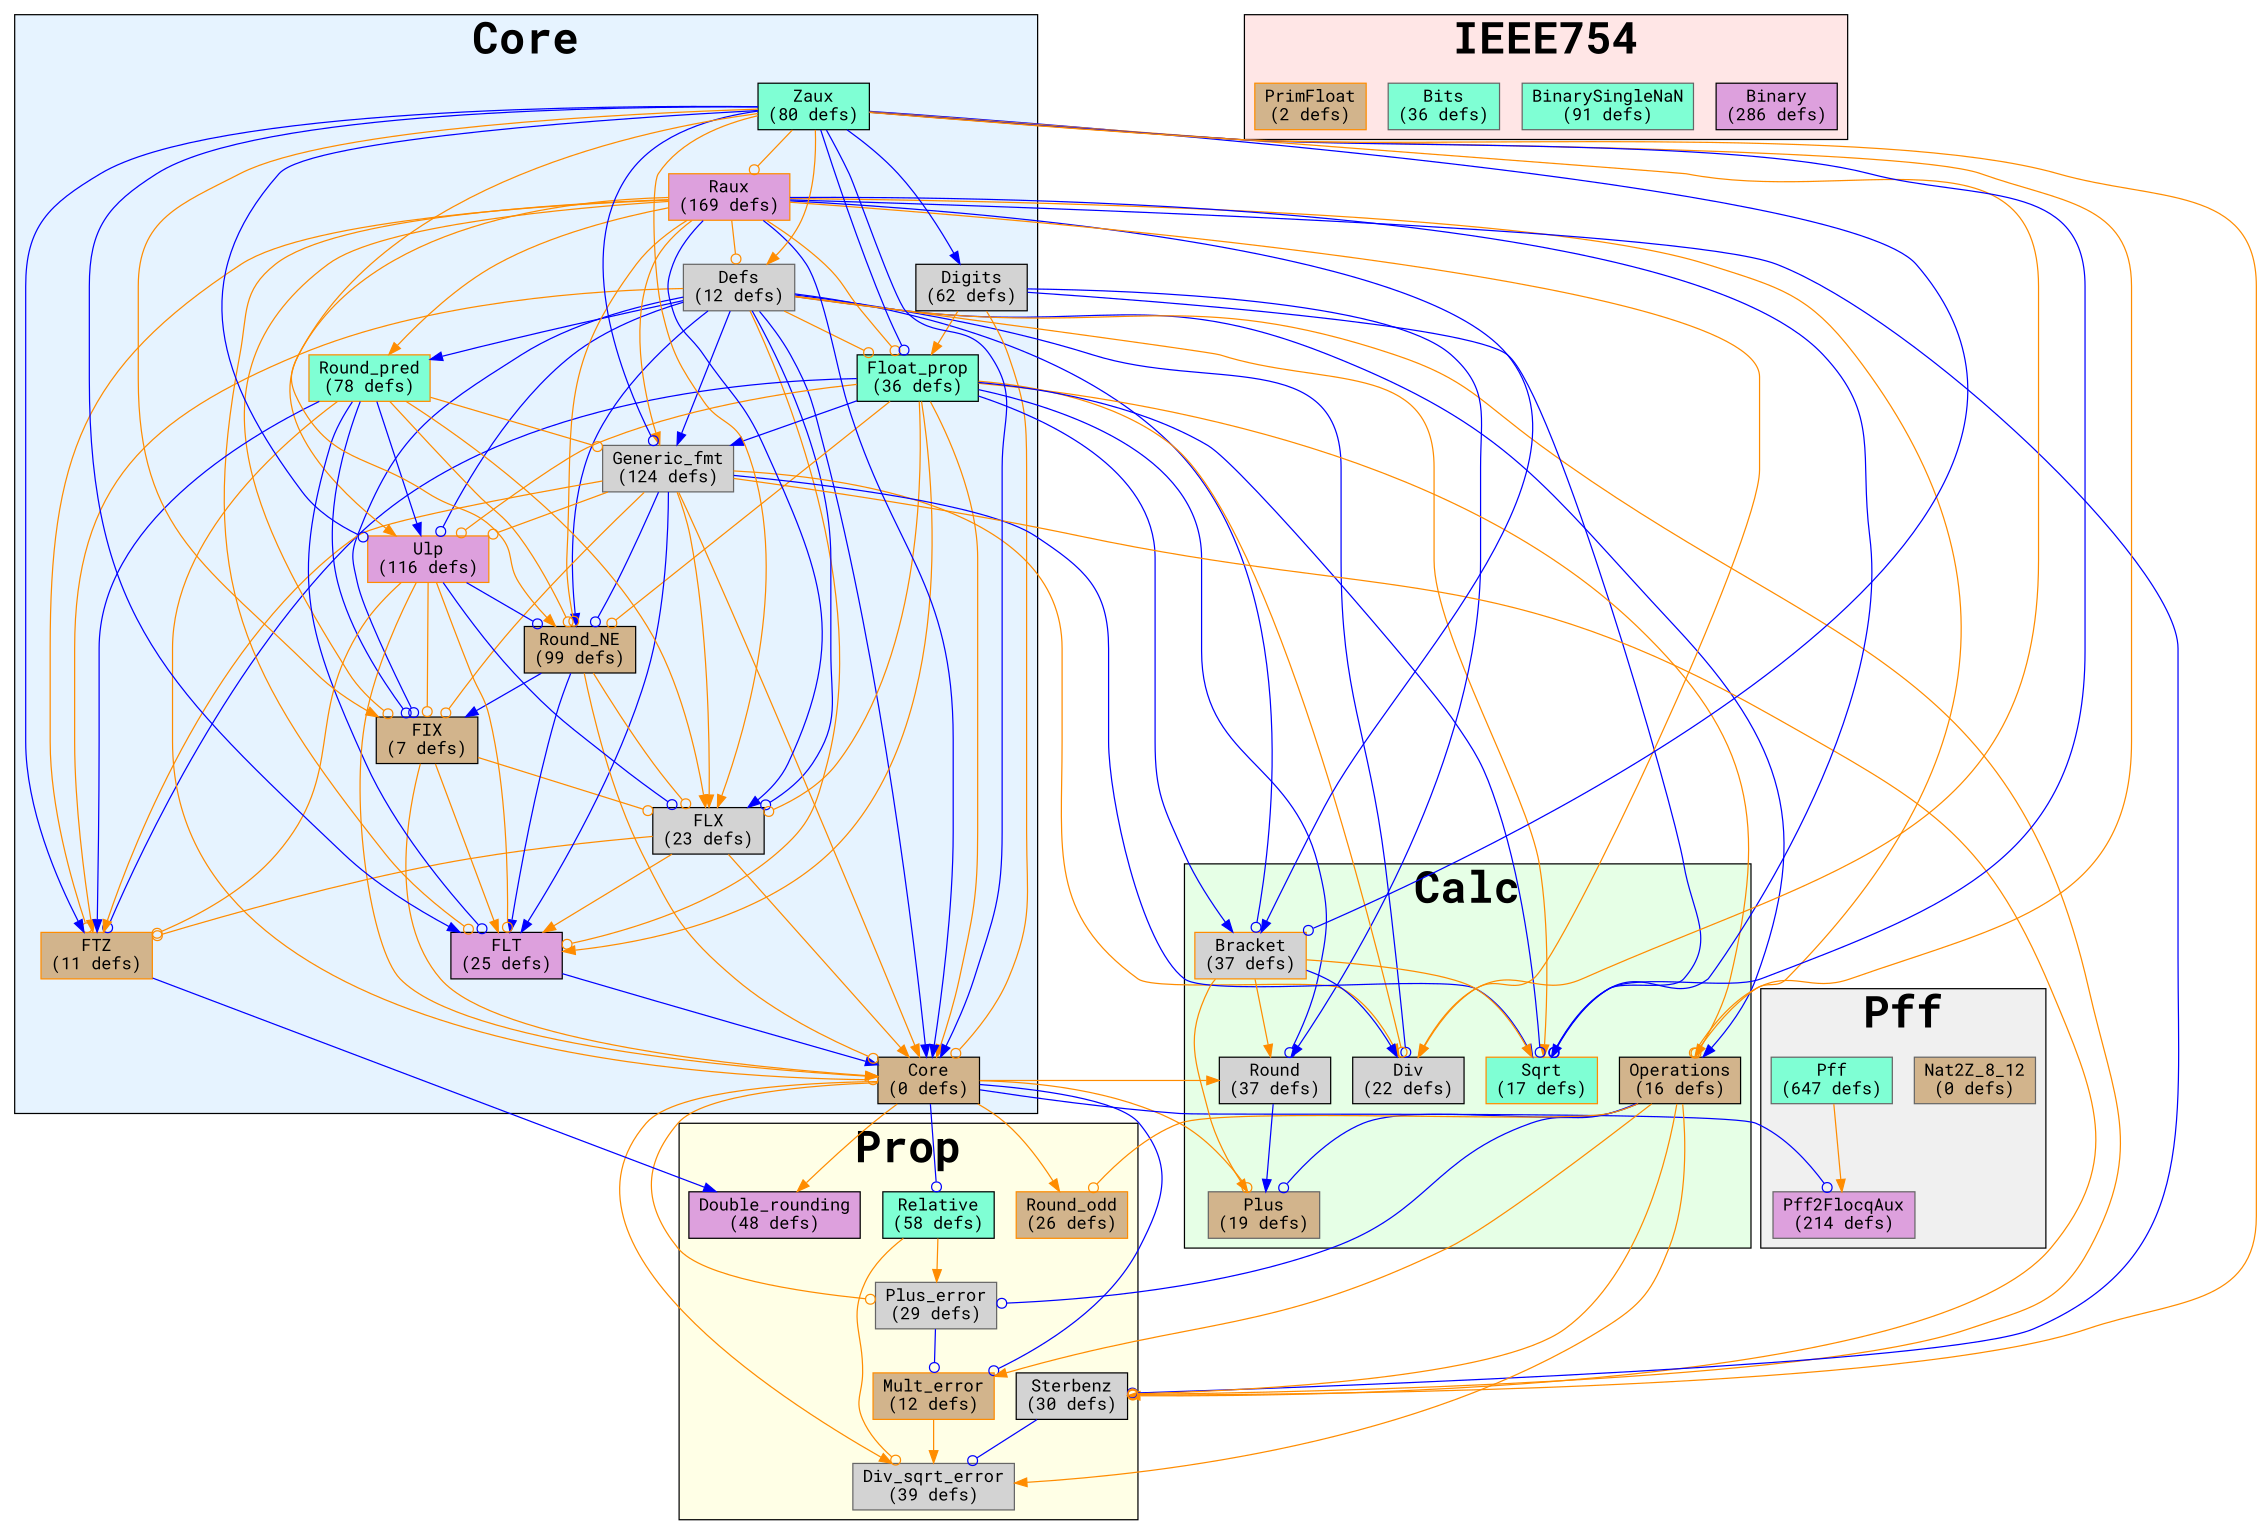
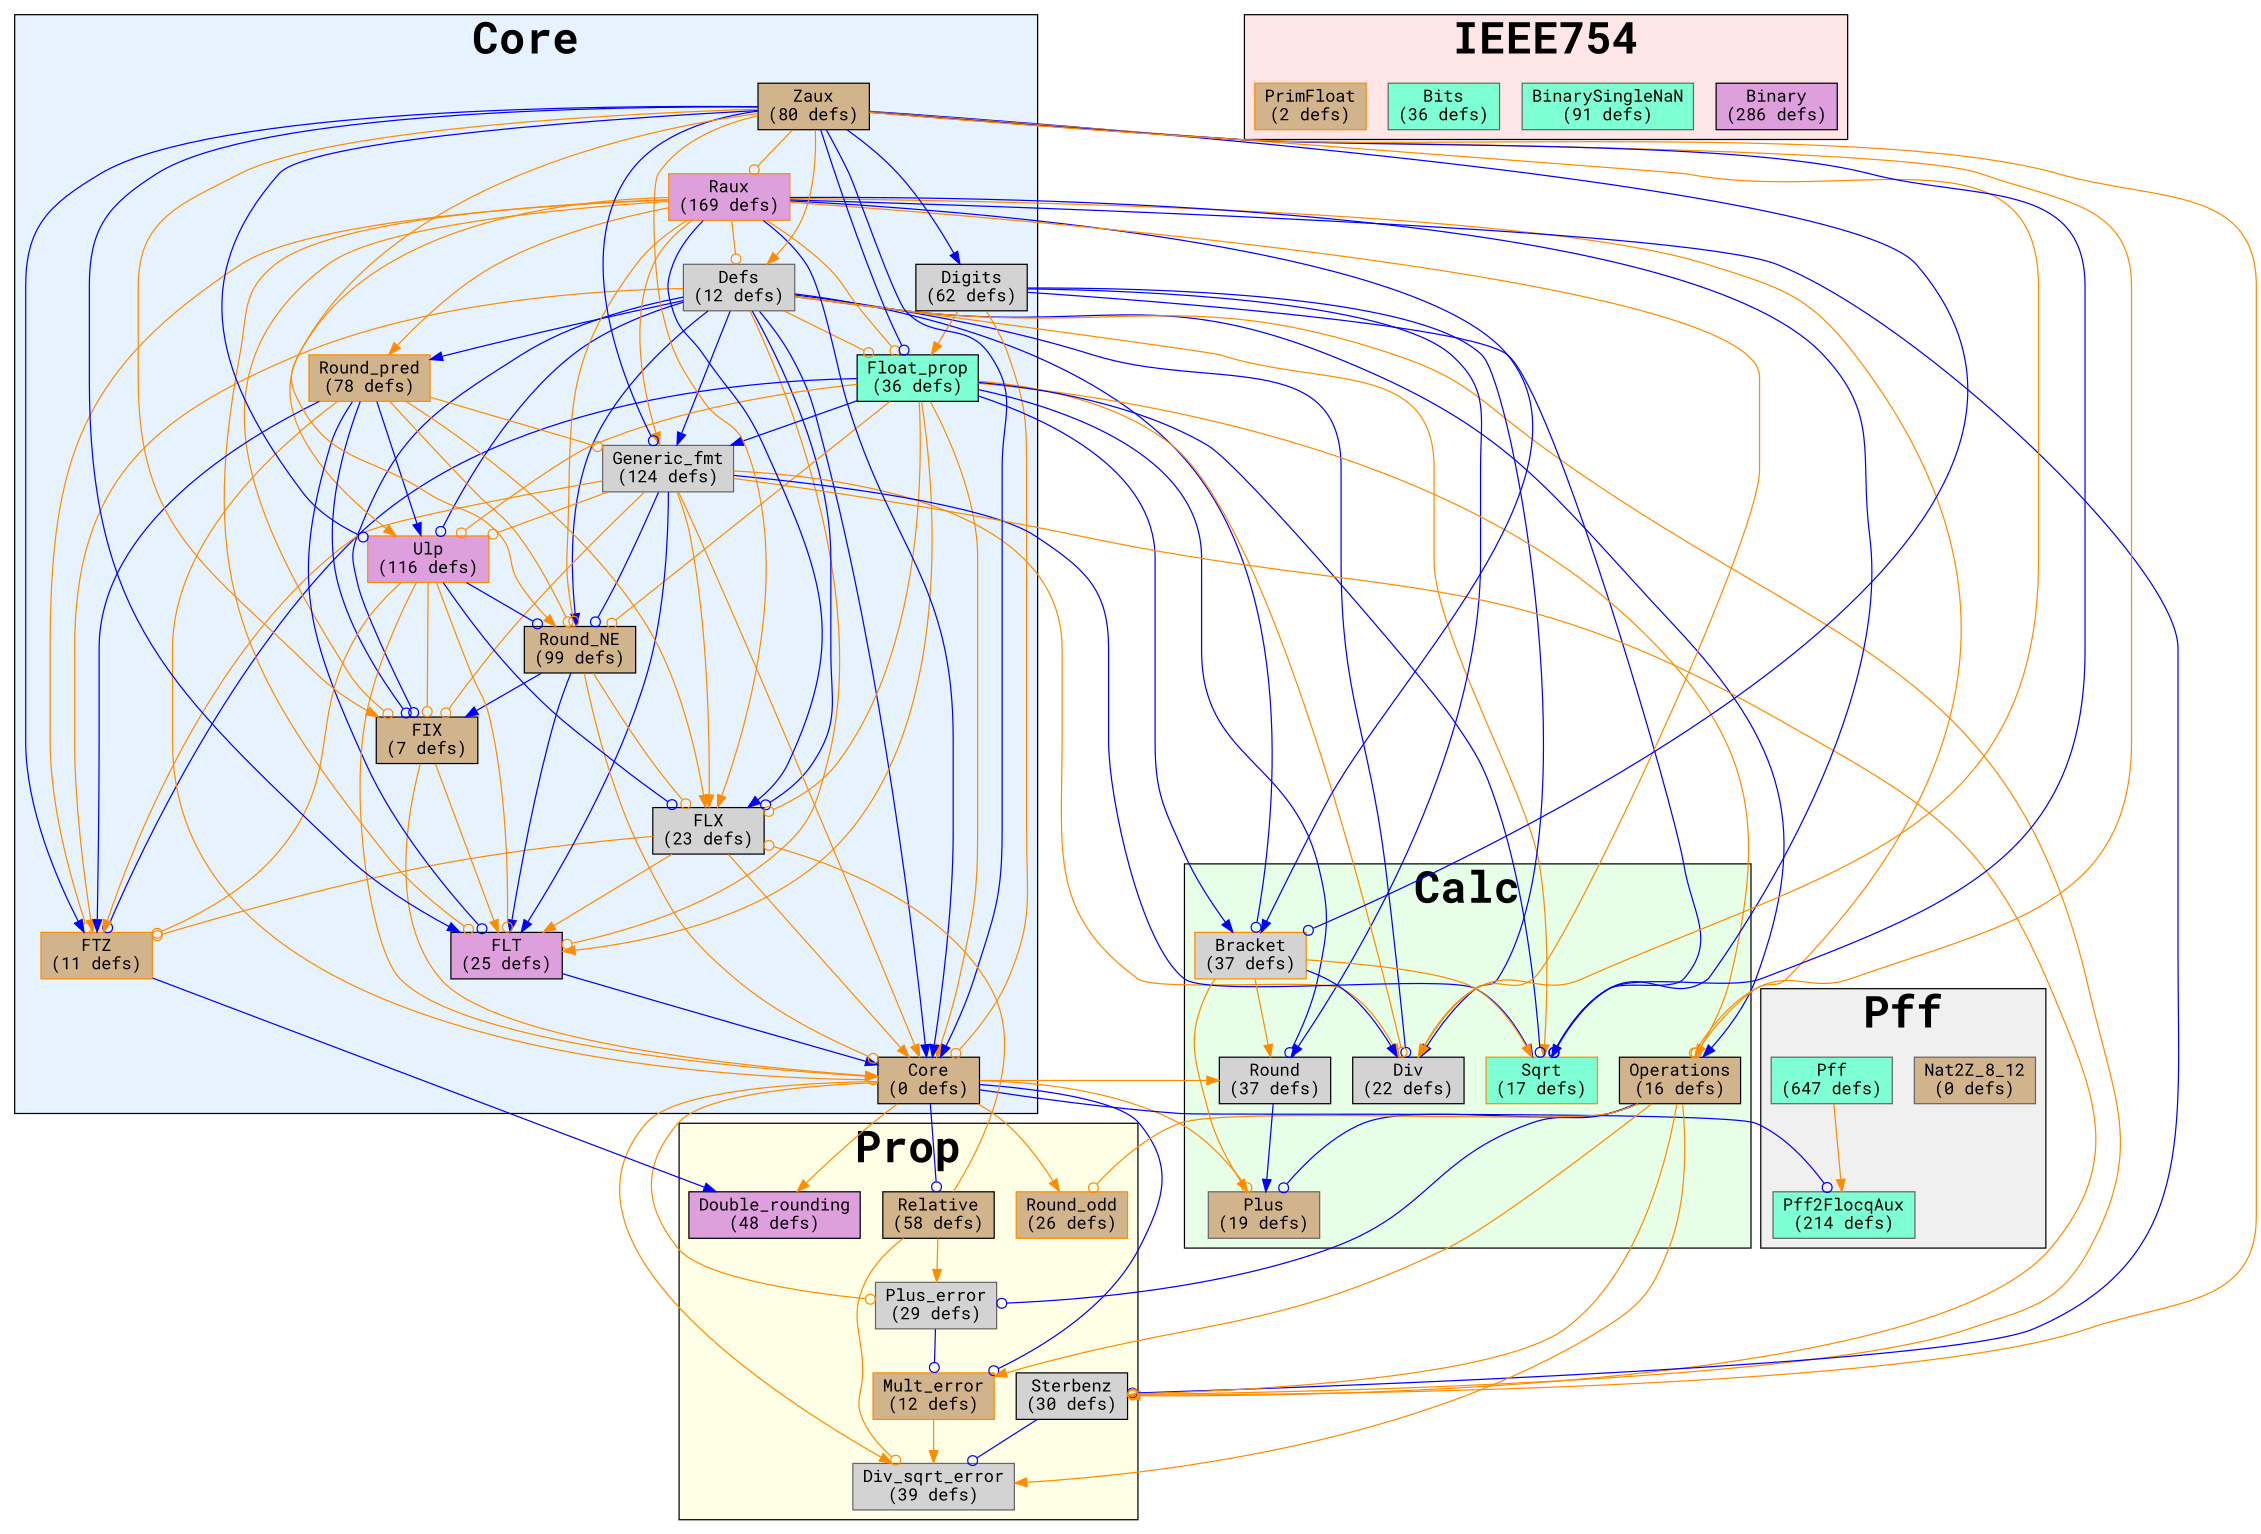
node "Zaux (80 defs)": fillcolor aquamarine -> tan
node "Round_pred (78 defs)": fillcolor aquamarine -> tan
edge "Digits (62 defs)" -> "Div (22 defs)": added
edge "FIX (7 defs)" -> "FLX (23 defs)": now "Relative (58 defs)" -> "FLX (23 defs)"
node "Relative (58 defs)": fillcolor aquamarine -> tan
node "Pff2FlocqAux (214 defs)": fillcolor plum -> aquamarine
